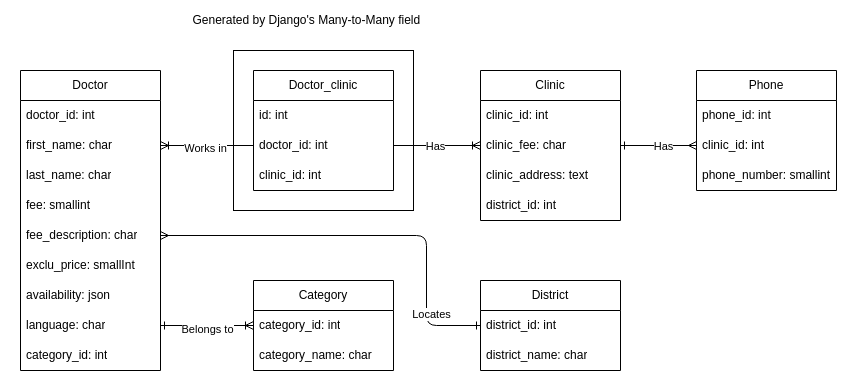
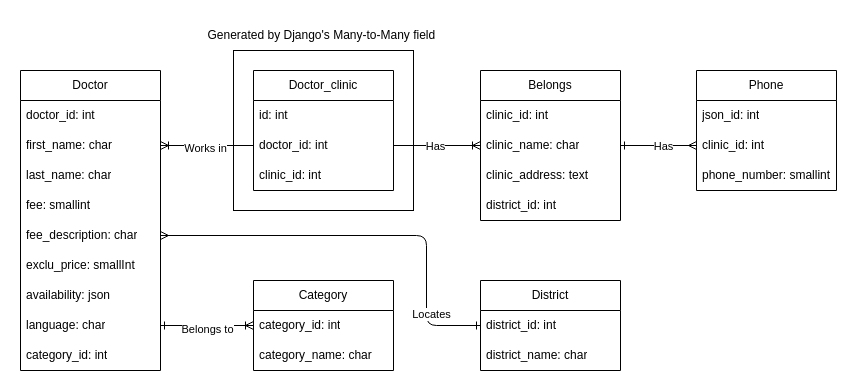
node "Generated by Django's Many-to-Many field": moved (309, 21) -> (324, 36)
node "Clinic": label "Clinic" -> "Belongs"
node "phone_id: int": label "phone_id: int" -> "json_id: int"
node "clinic_fee: char": label "clinic_fee: char" -> "clinic_name: char"
